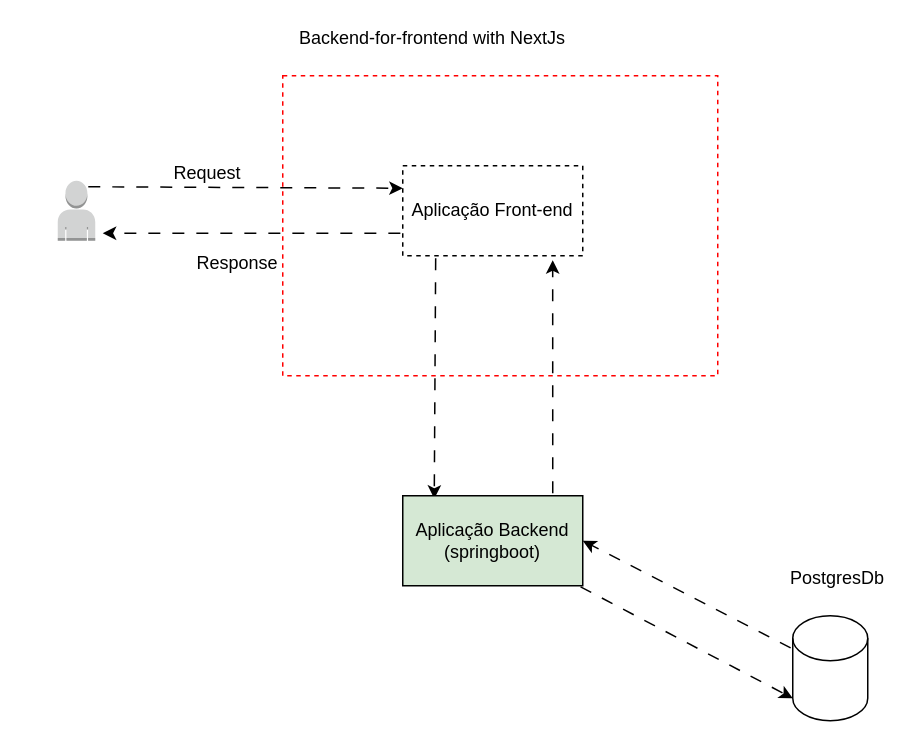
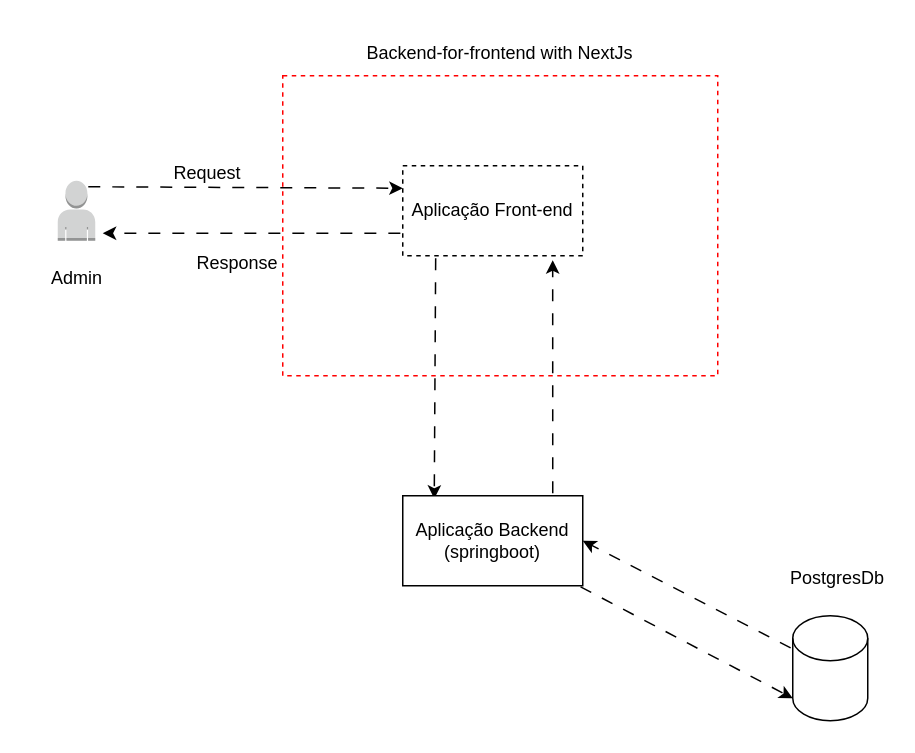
node "Backend-for-frontend with NextJs": moved (433, 38) -> (500, 53)
node "Admin": added
node "Aplicação Backend (springboot)": fillcolor #d5e8d4 -> #ffffff
